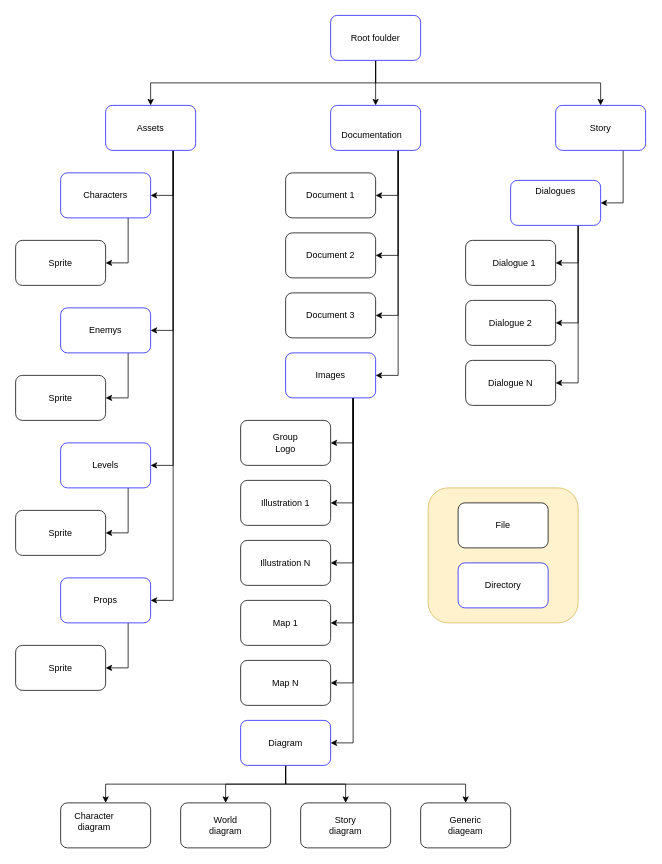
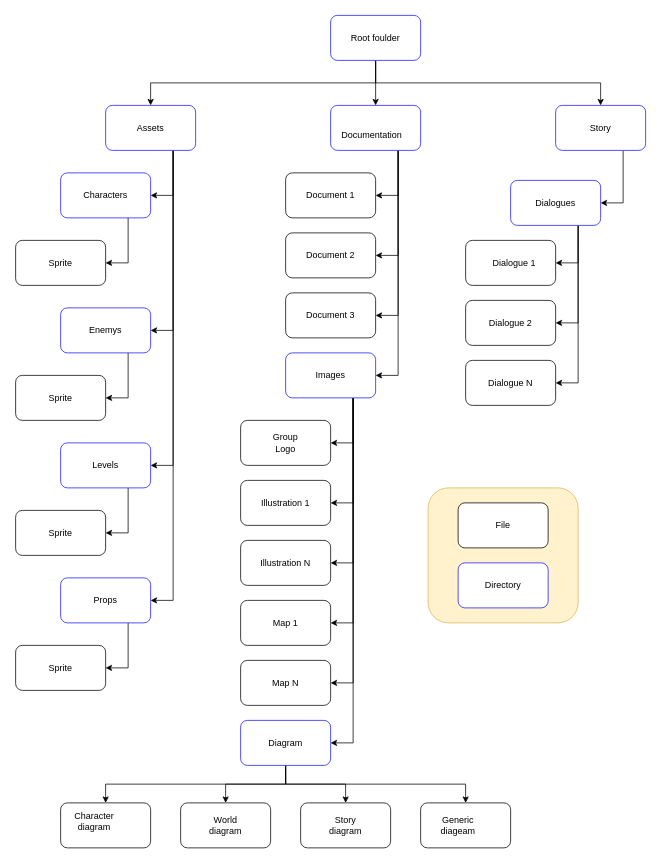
node "Dialogues": moved (555, 192) -> (555, 203)
node "Generic diageam": moved (465, 825) -> (458, 825)
